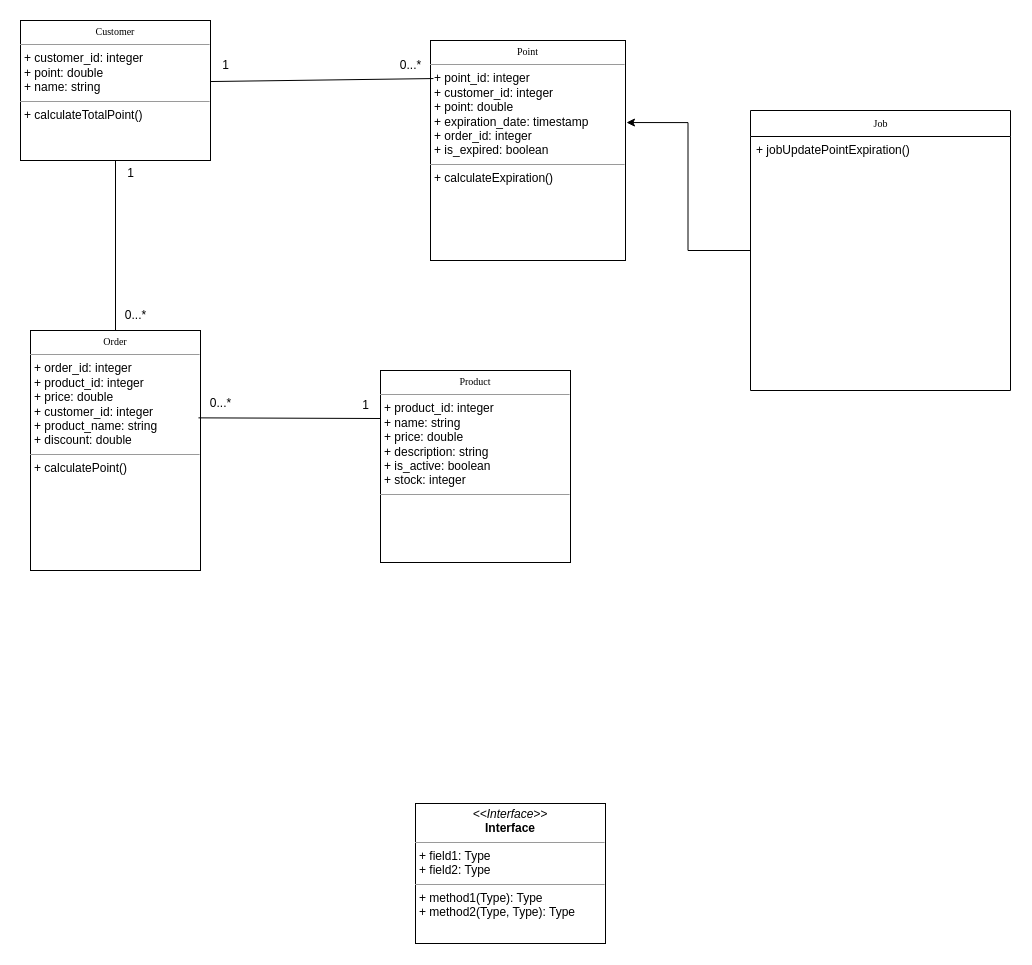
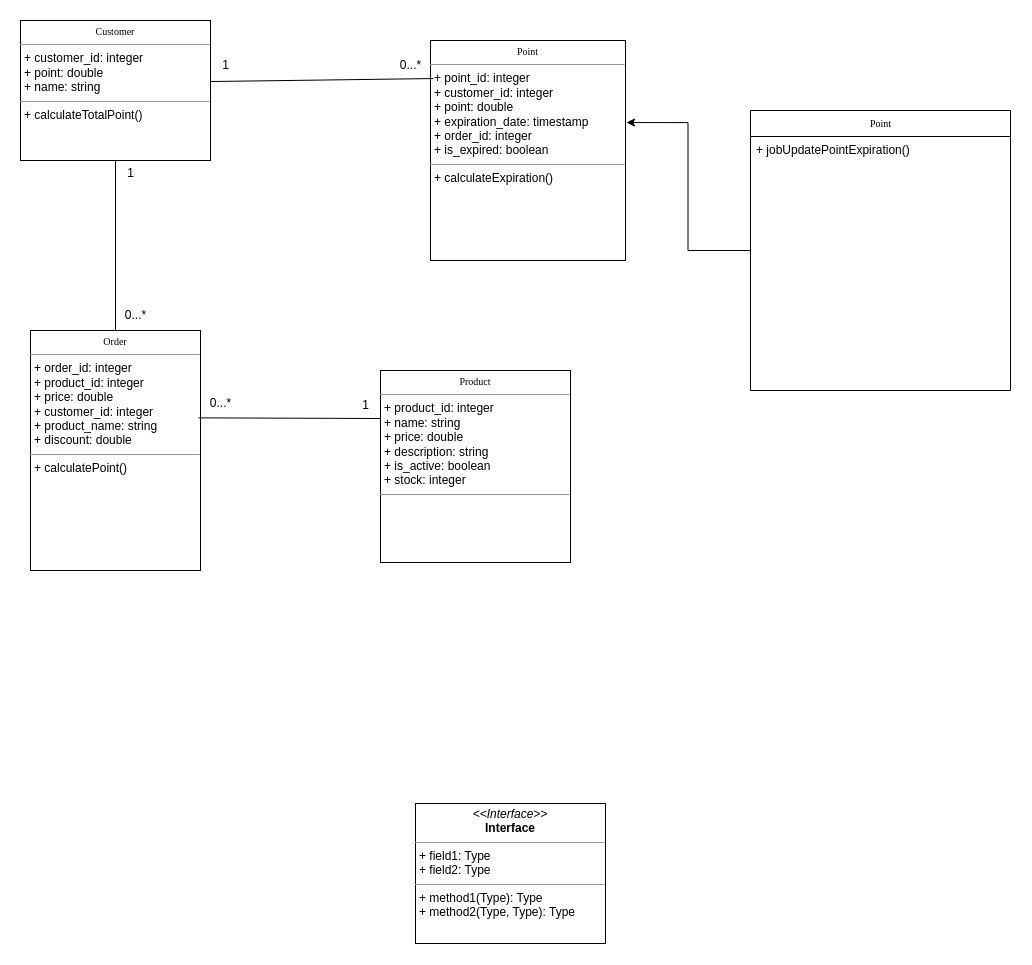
node "Job": label "Job" -> "Point"
